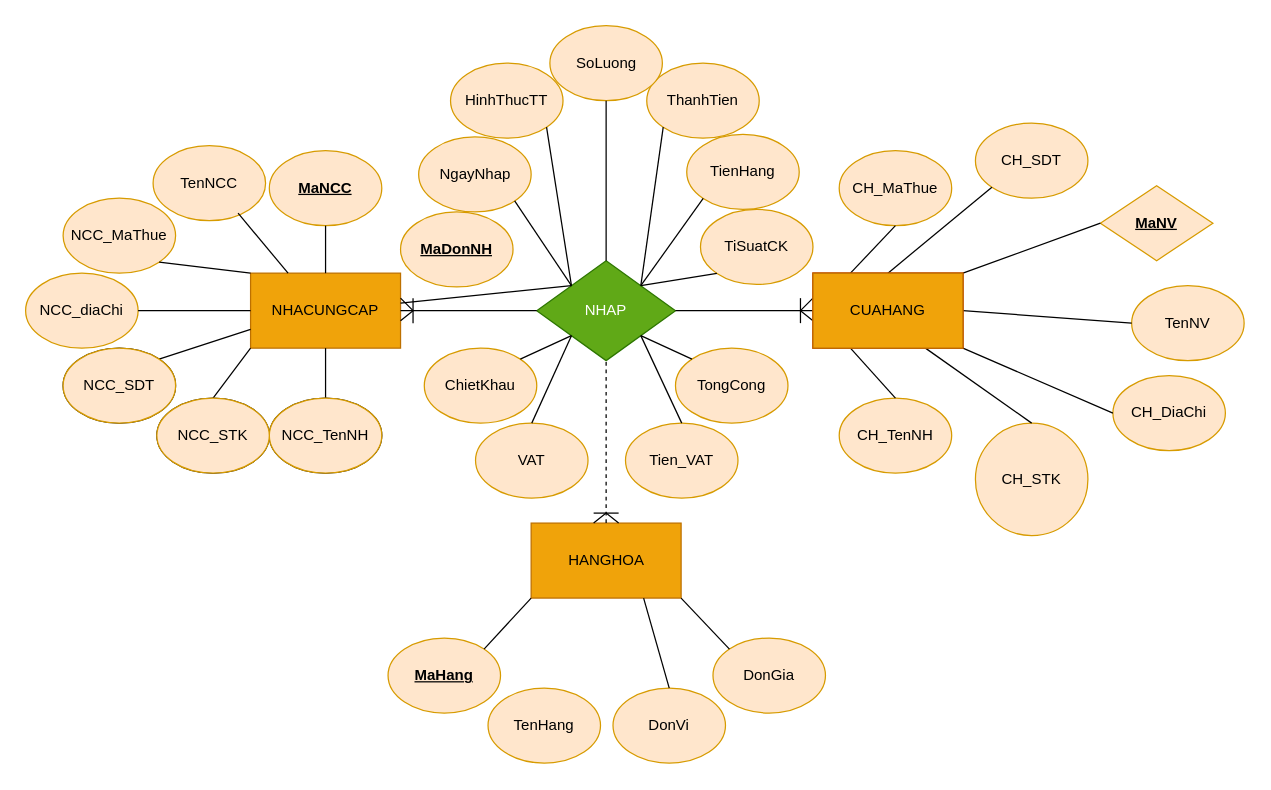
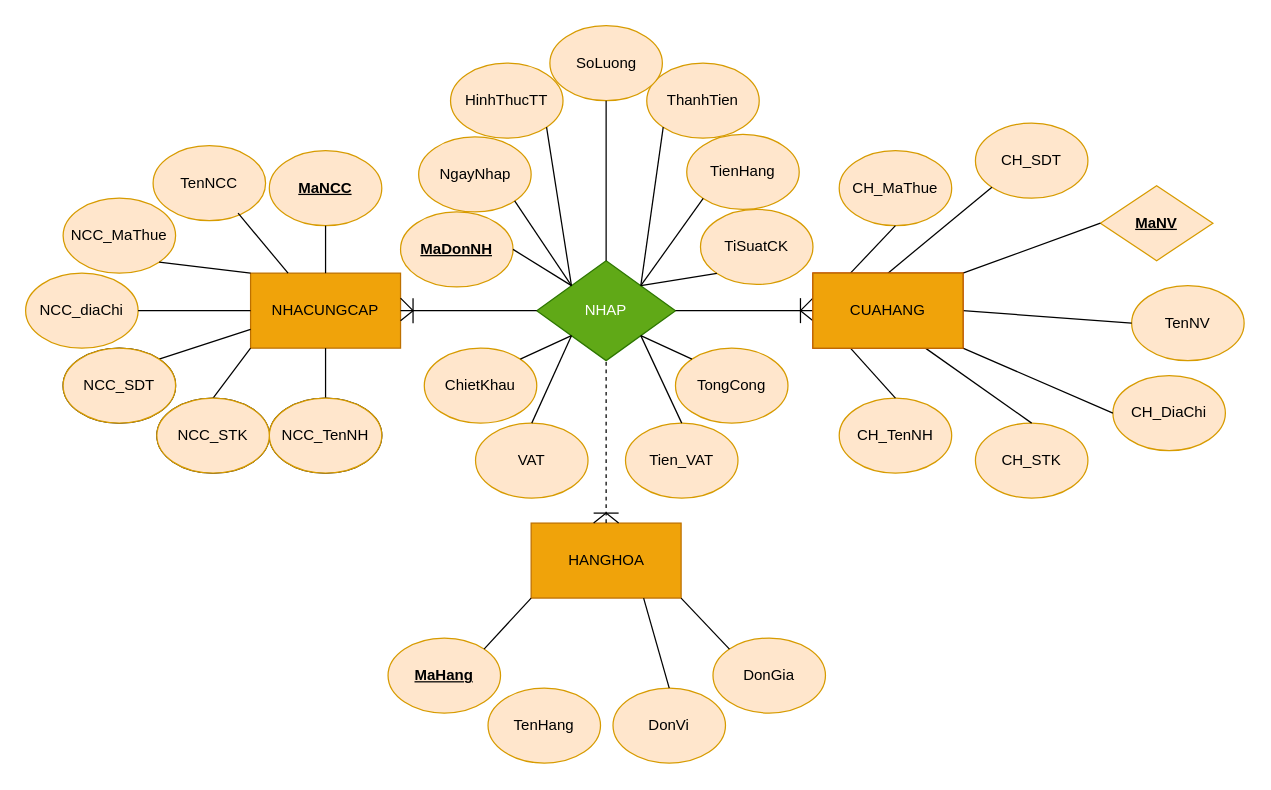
edge "NHACUNGCAP" -- "NHAP": now "MaDonNH" -- "NHAP"
node "CH_STK": size 113x113 -> 113x75
